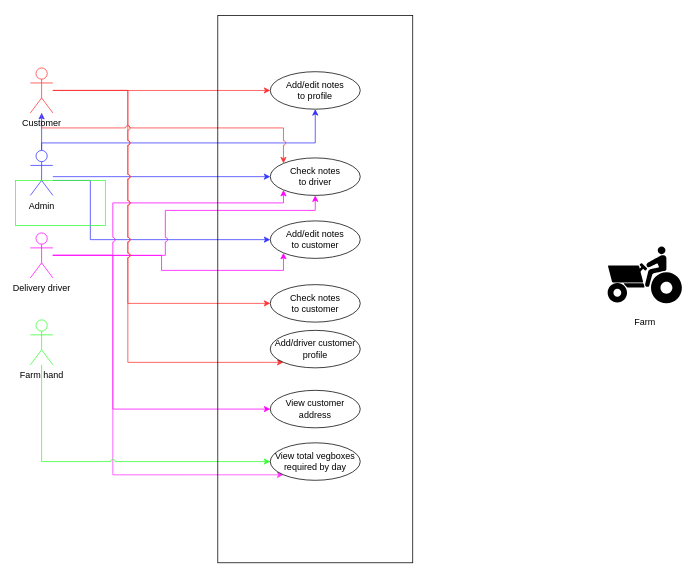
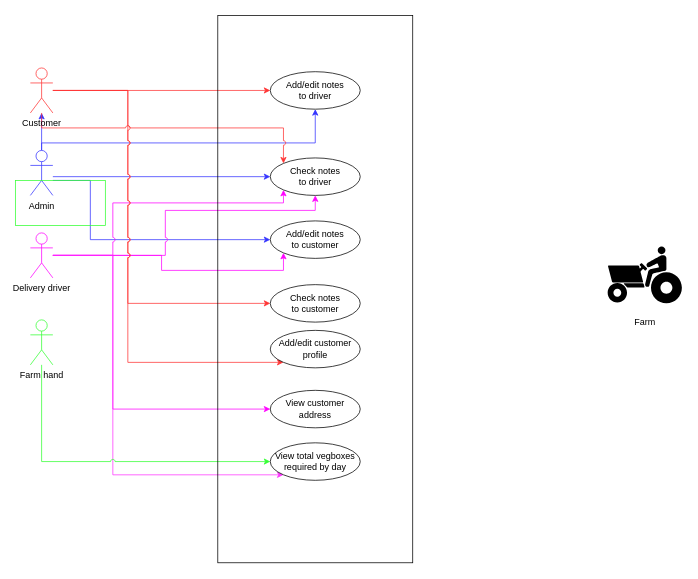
node "Add/edit notes to profile": label "Add/edit notes to profile" -> "Add/edit notes to driver"
node "Add/driver customer profile": label "Add/driver customer profile" -> "Add/edit customer profile"
